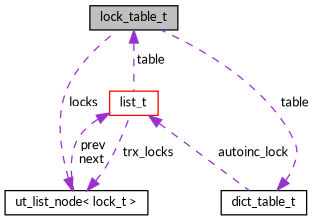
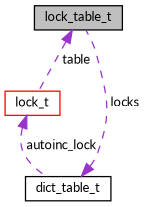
node "list_t": label "list_t" -> "lock_t"
edge "lock_table_t" -> "dict_table_t": label " table" -> " locks"
node "ut_list_node< lock_t >": removed
